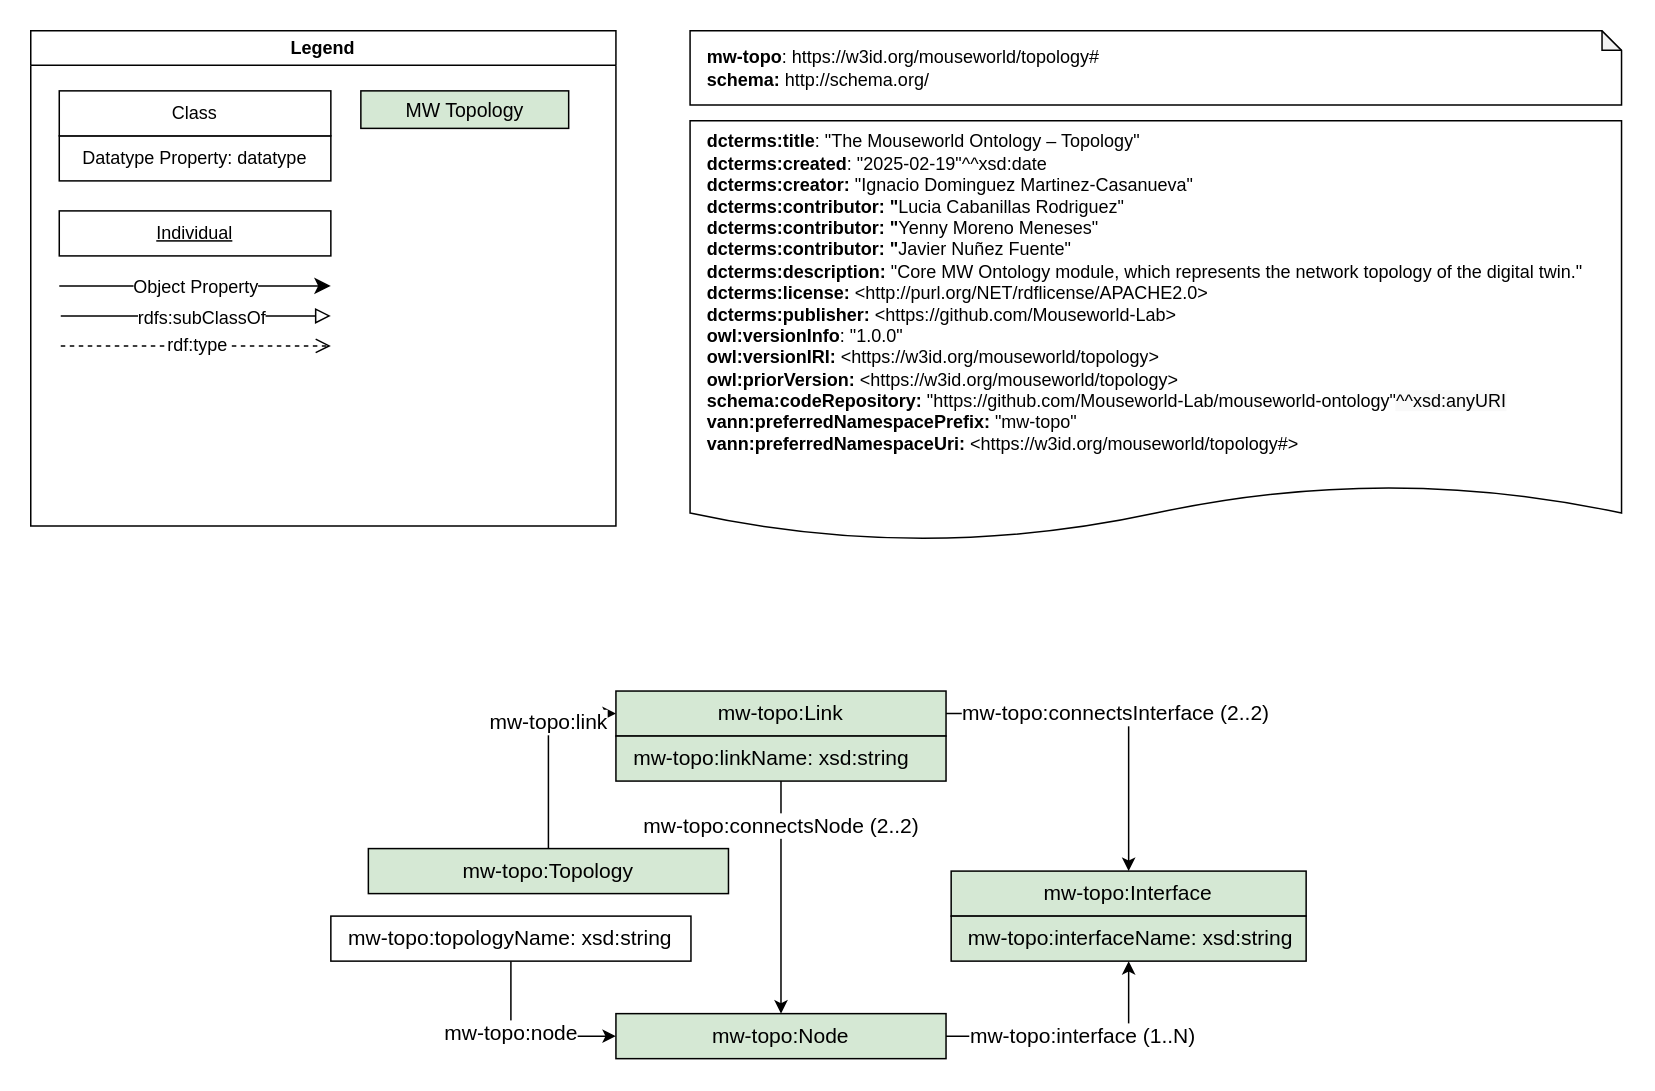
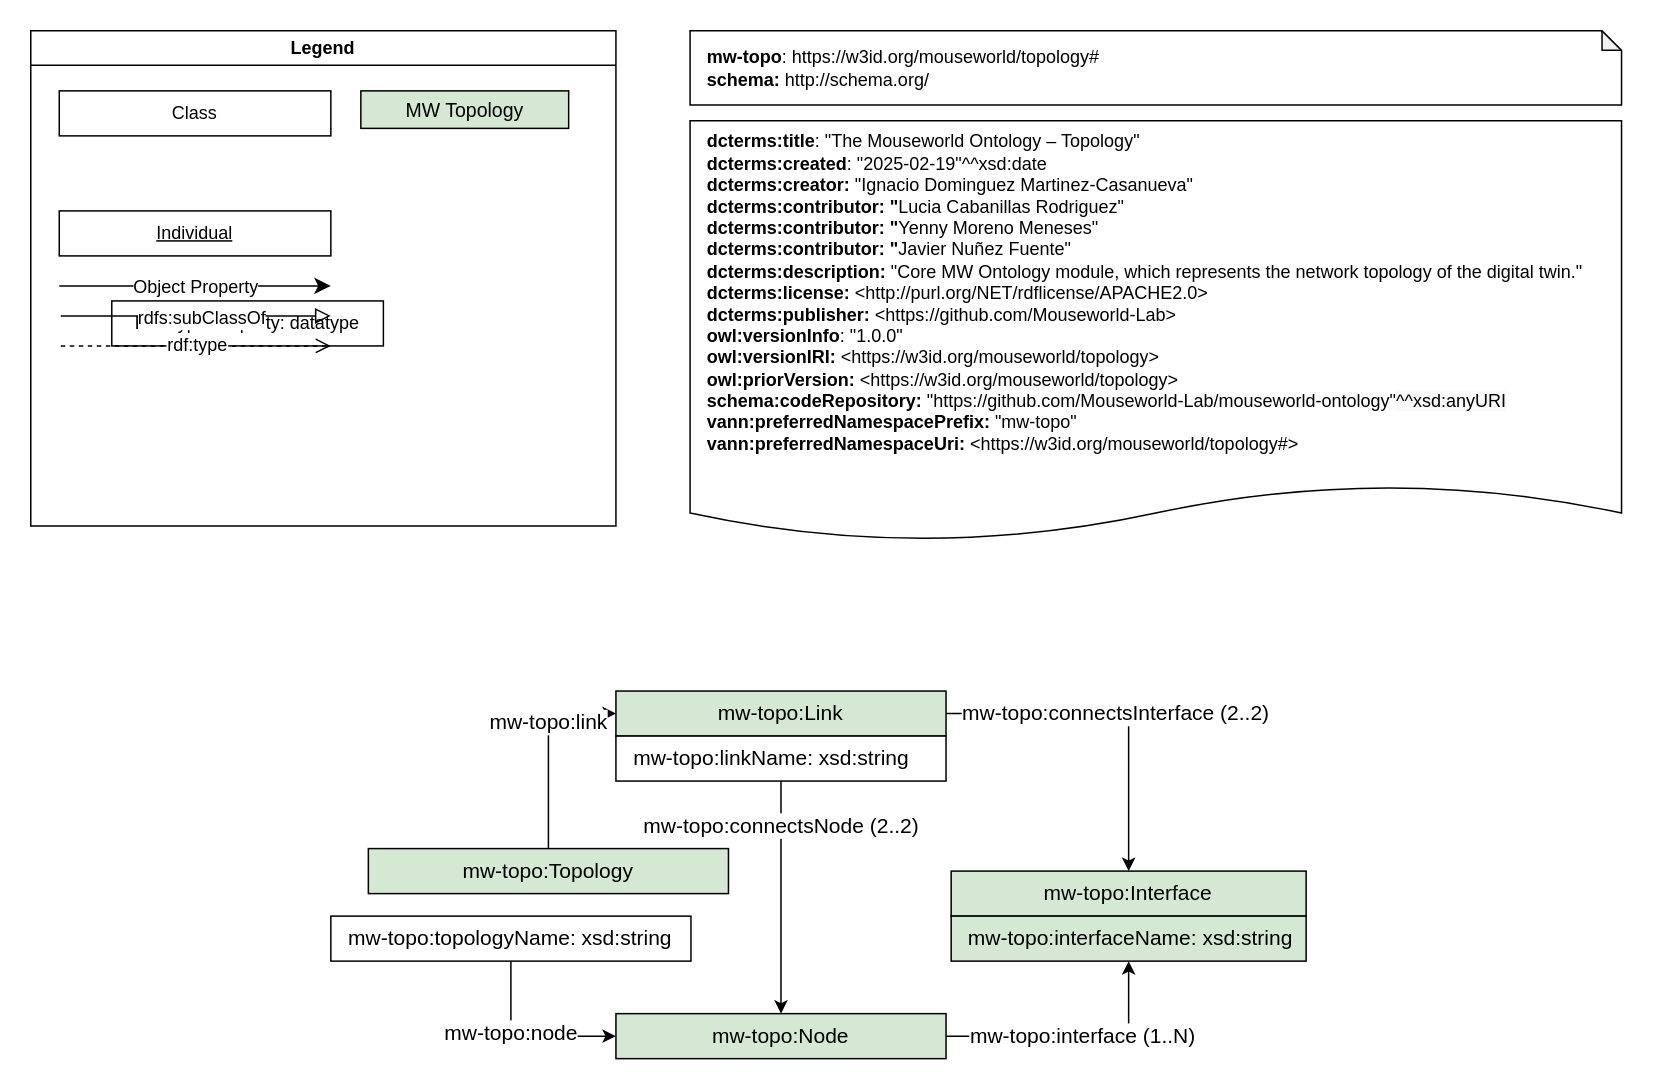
node "Datatype Property: datatype": moved (195, 158) -> (248, 323)
node "mw-topo:linkName: xsd:string": fillcolor #d5e8d4 -> #ffffff
